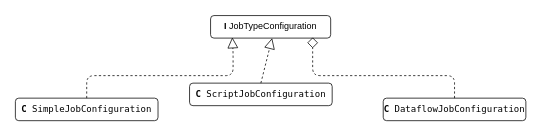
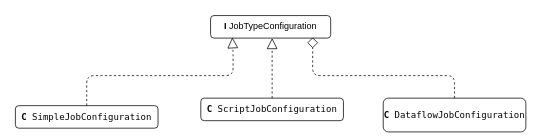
node "C ScriptJobConfiguration": moved (261, 94) -> (272, 109)
node "C SimpleJobConfiguration": moved (87, 109) -> (87, 117)
node "C DataflowJobConfiguration": size 143x23 -> 143x34
